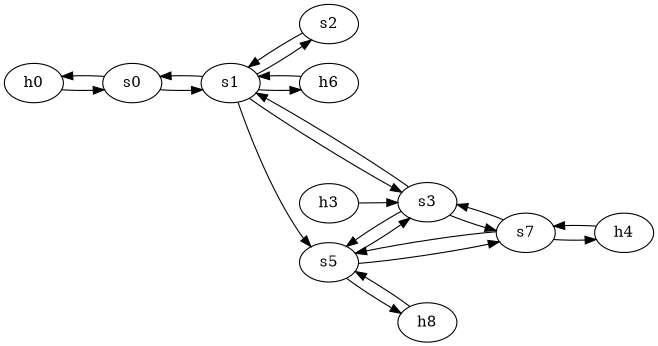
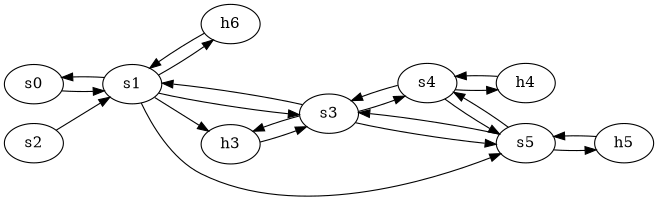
edge "s1" -> "s2": now "s1" -> "h3"
node "h0": removed
edge "s3" -> "h3": added
node "s7": label "s7" -> "s4"
node "h8": label "h8" -> "h5"
